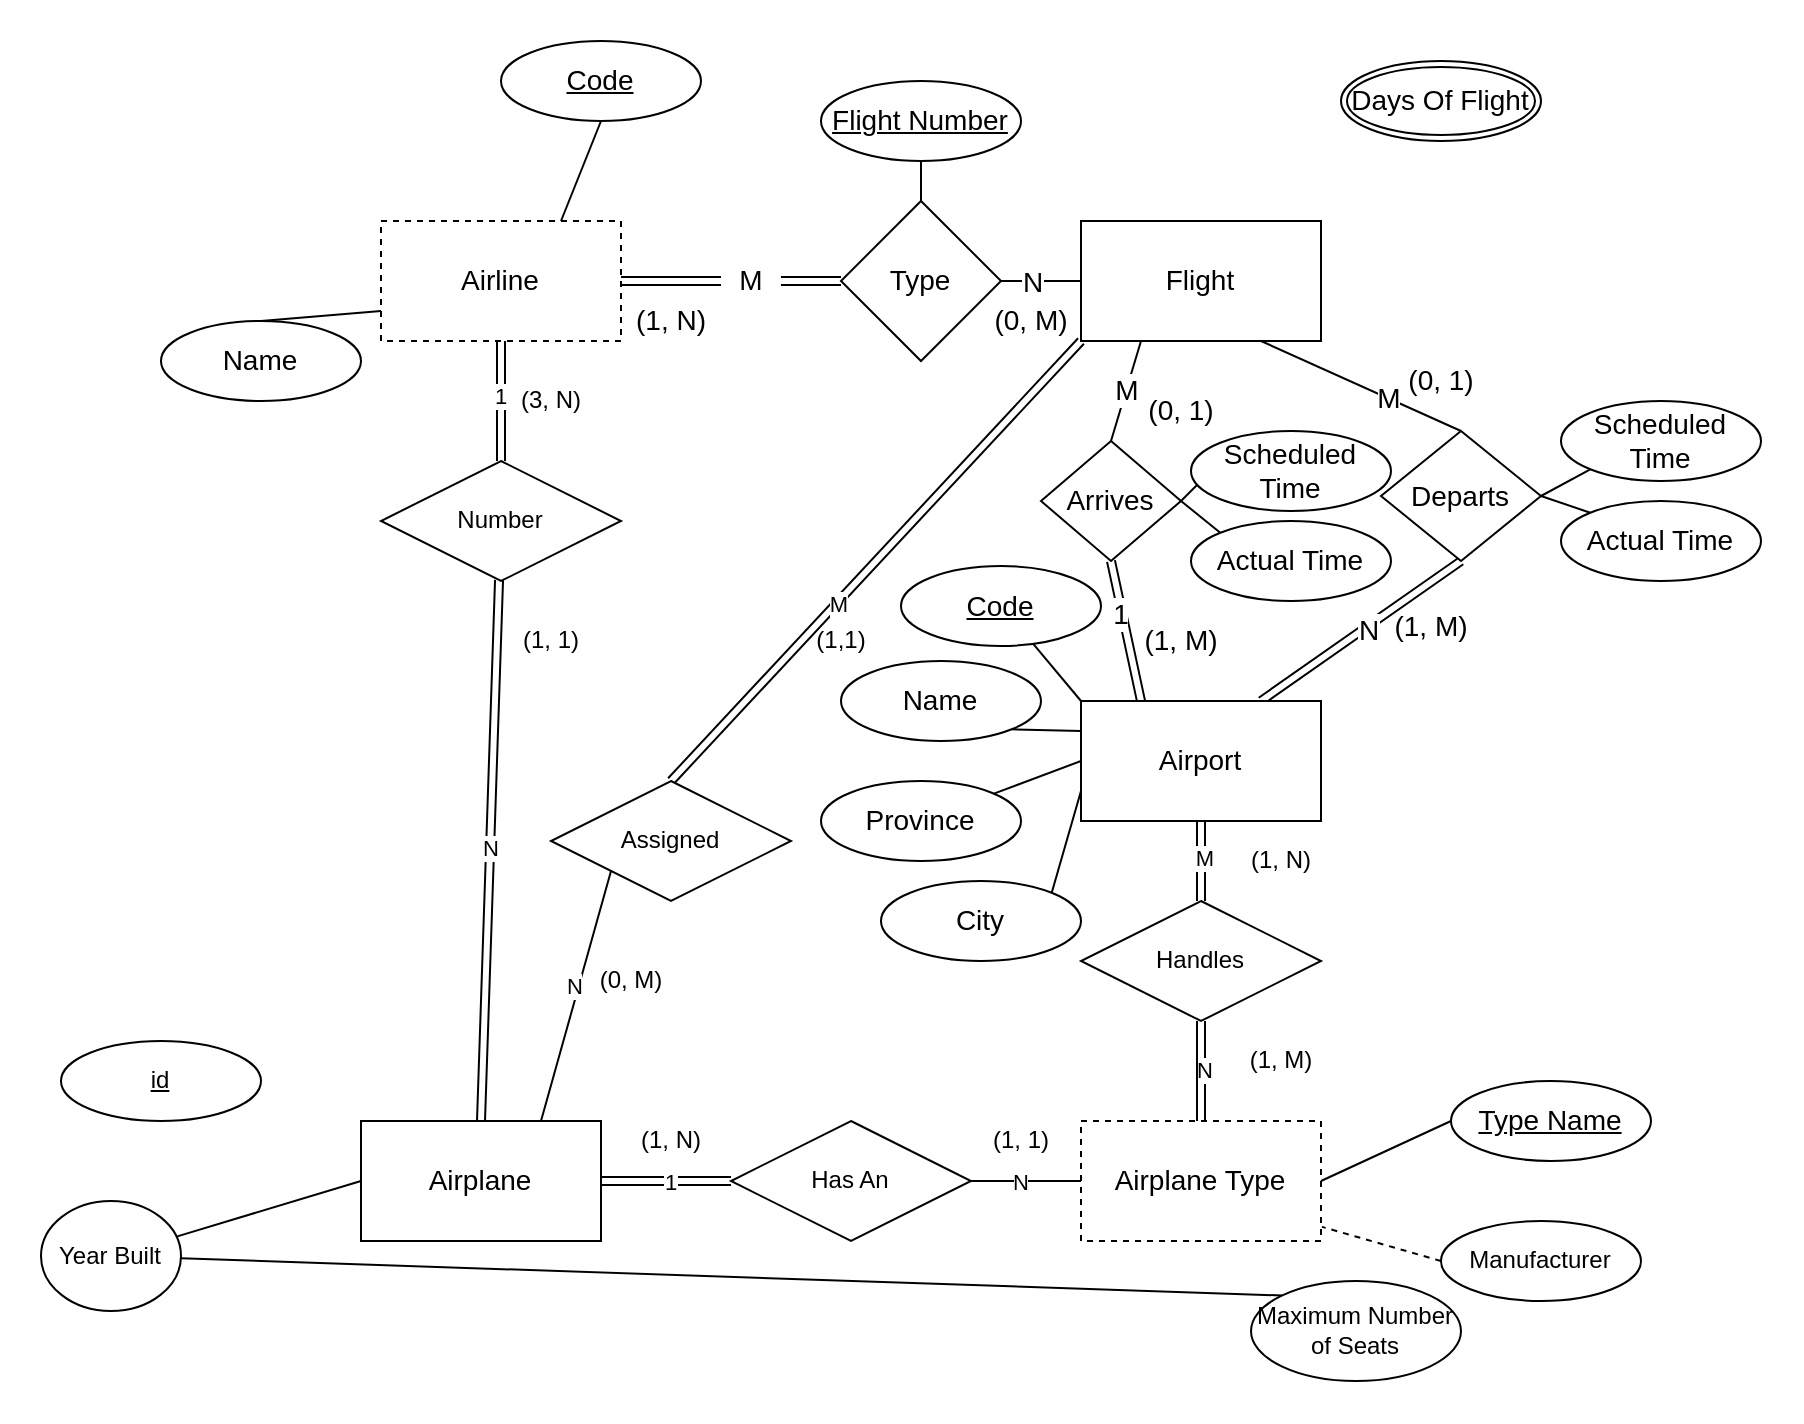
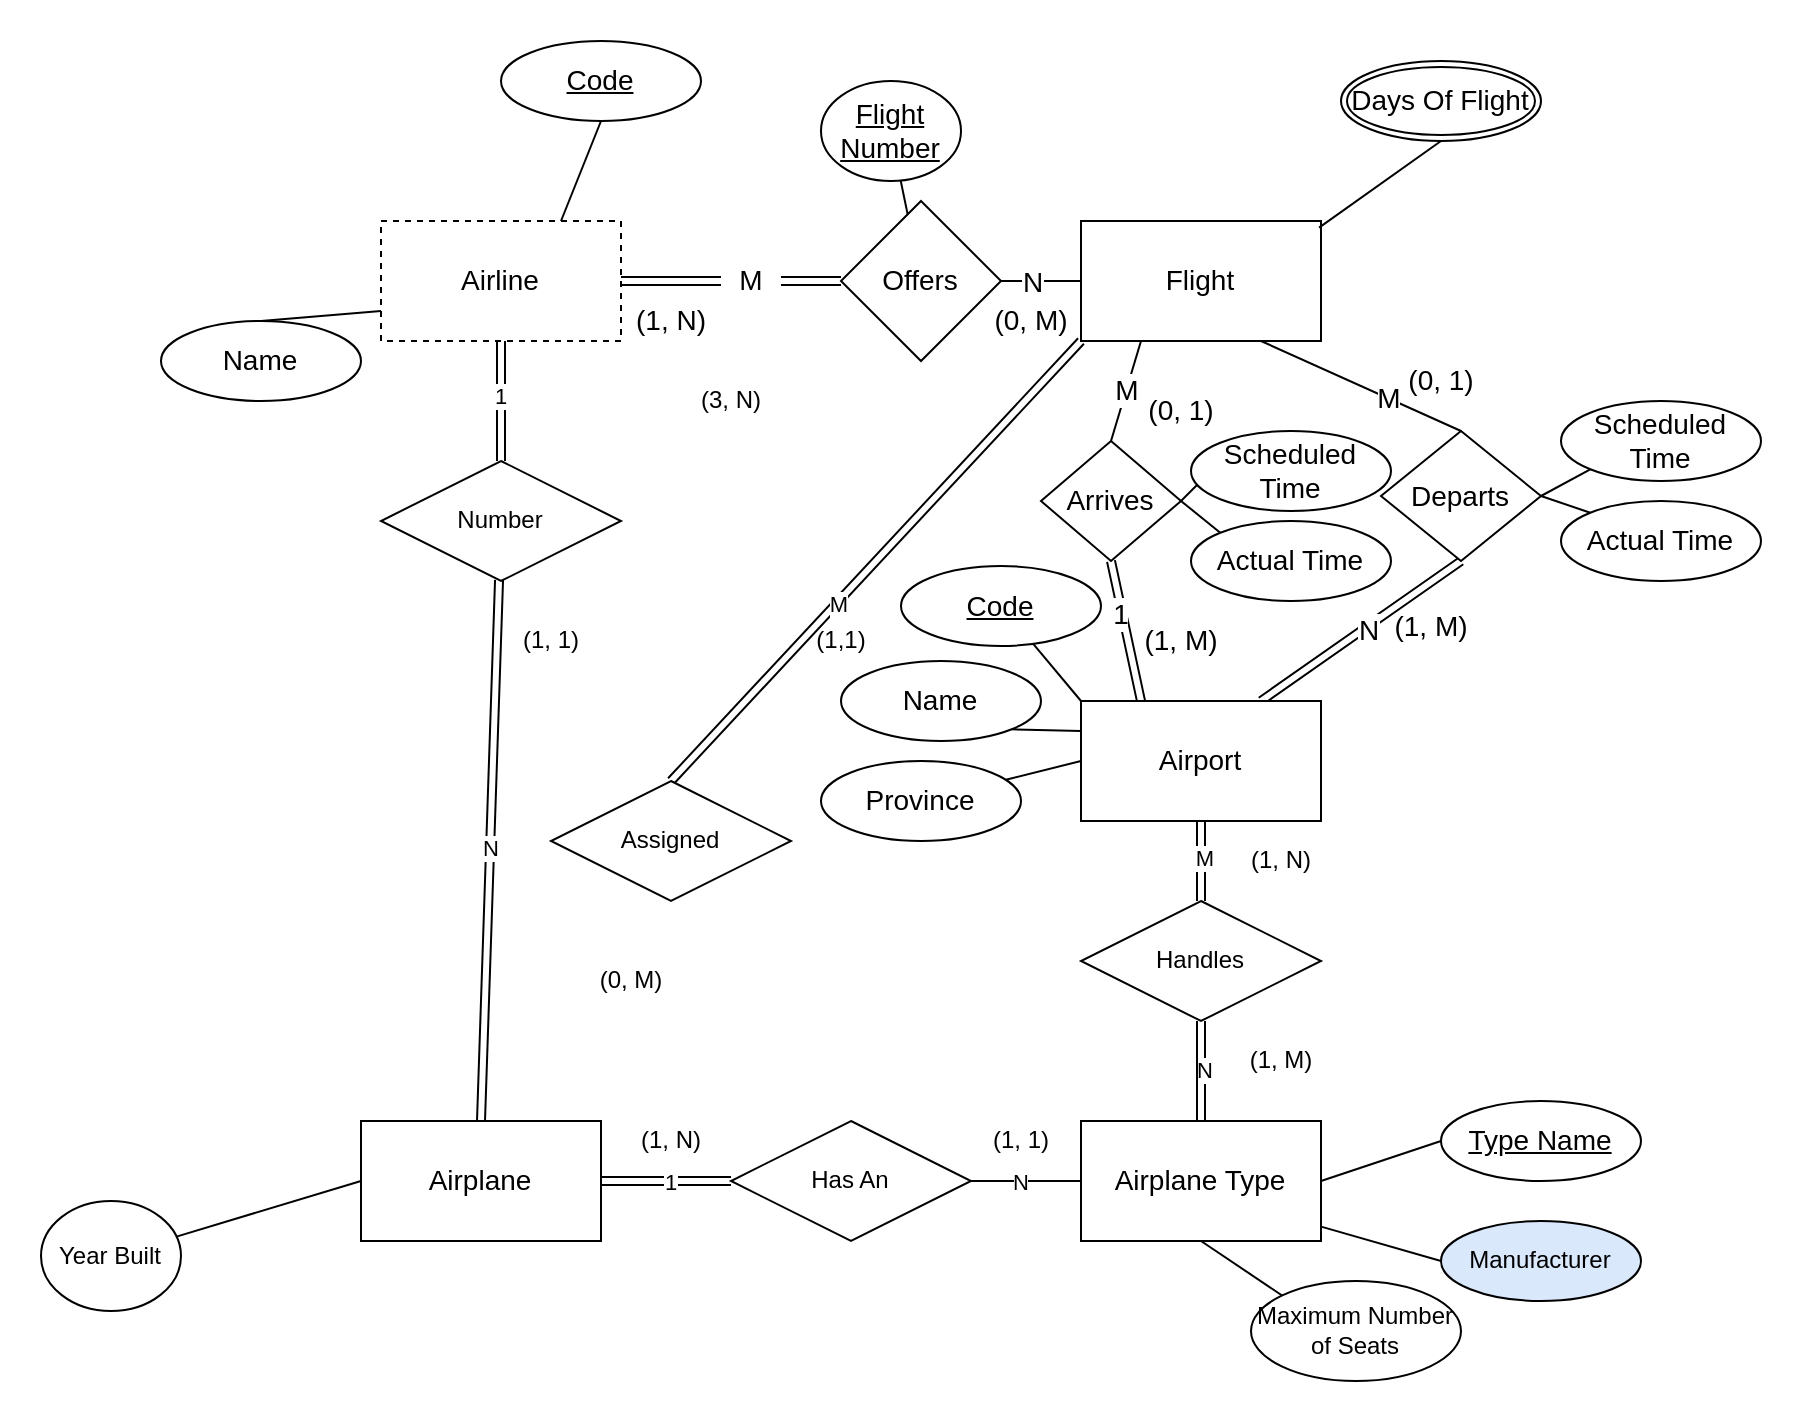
node "Flight Number": size 200x80 -> 140x100
edge "Days Of Flight" -- "Flight": added
node "Type": label "Type" -> "Offers"
node "(3, N)": moved (551, 401) -> (731, 401)
node "Province": moved (921, 821) -> (921, 801)
edge "Airport" -- "City": removed
node "City": removed
edge "Assigned" -- "Airplane": removed, label "N"
node "id": removed
node "Type Name": moved (1551, 1121) -> (1541, 1141)
node "Airplane Type": style dashed -> solid
edge "Airplane Type" -- "Manufacturer": style dashed -> solid
node "Manufacturer": fillcolor #ffffff -> #dae8fc
edge "Year Built" -- "Maximum Number of Seats": now "Airplane Type" -- "Maximum Number of Seats"
